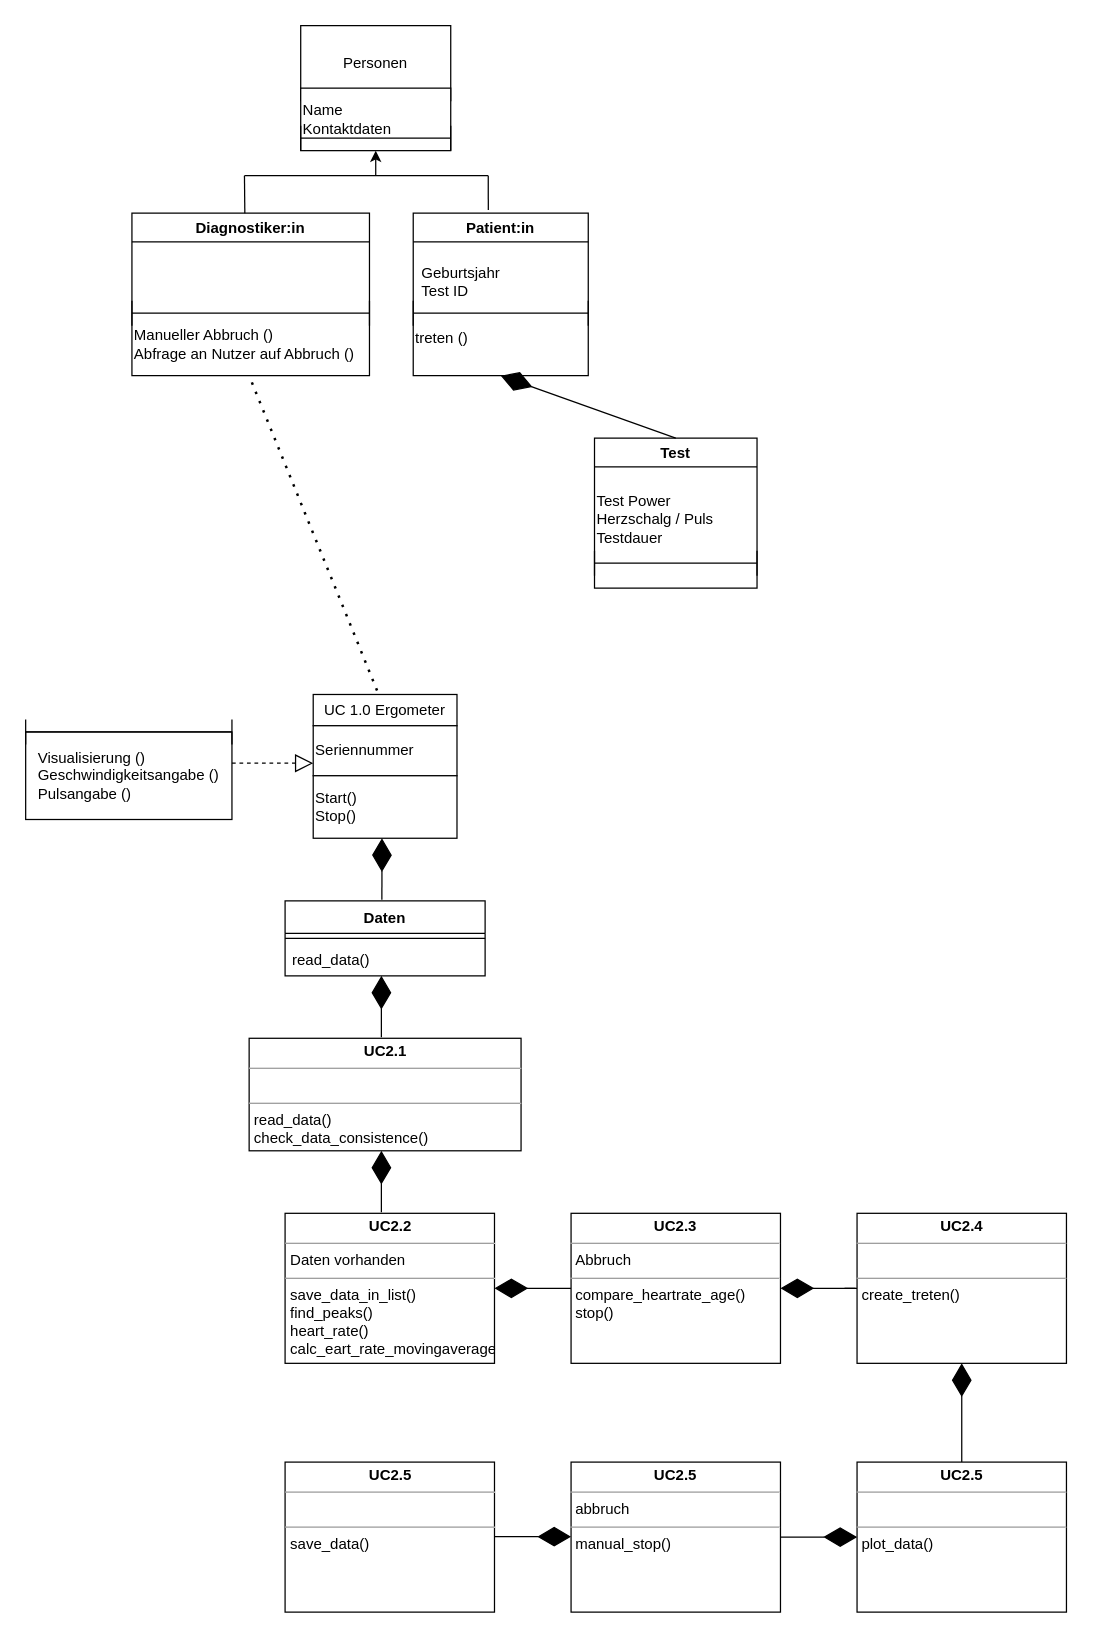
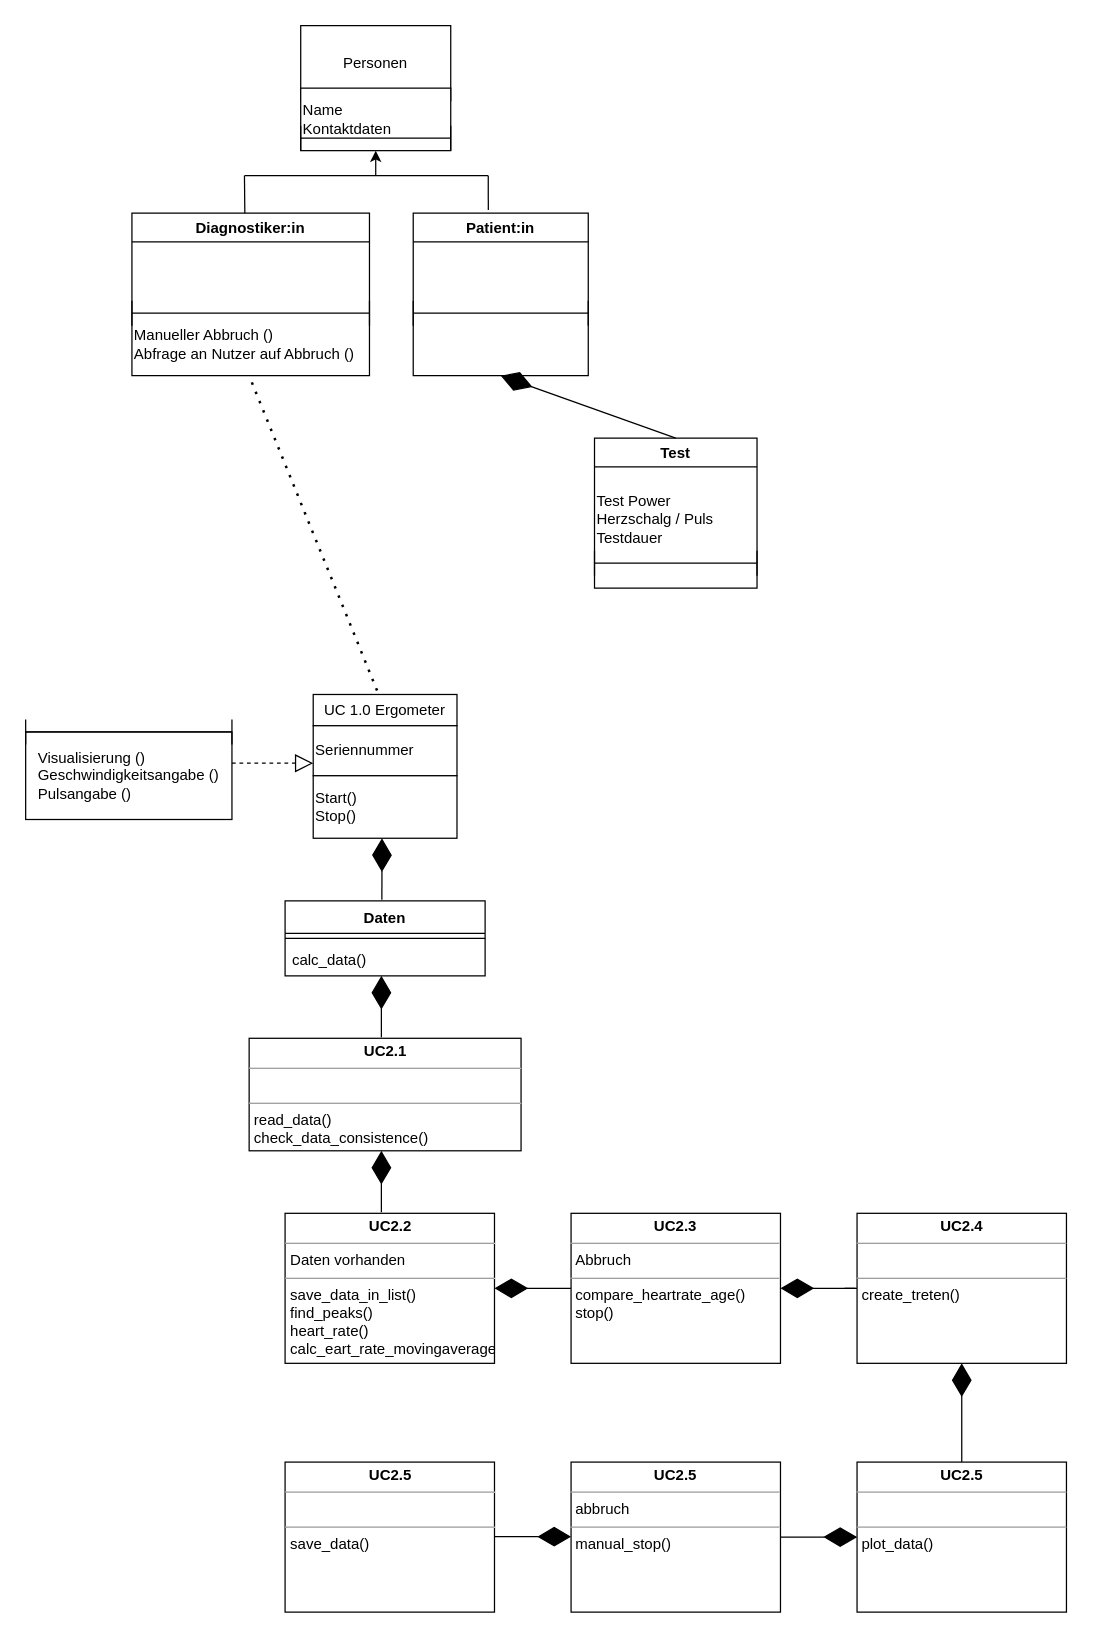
node "Geburtsjahr Test ID": removed
node "treten ()": removed
node "read_data()": label "read_data()" -> "calc_data()"
